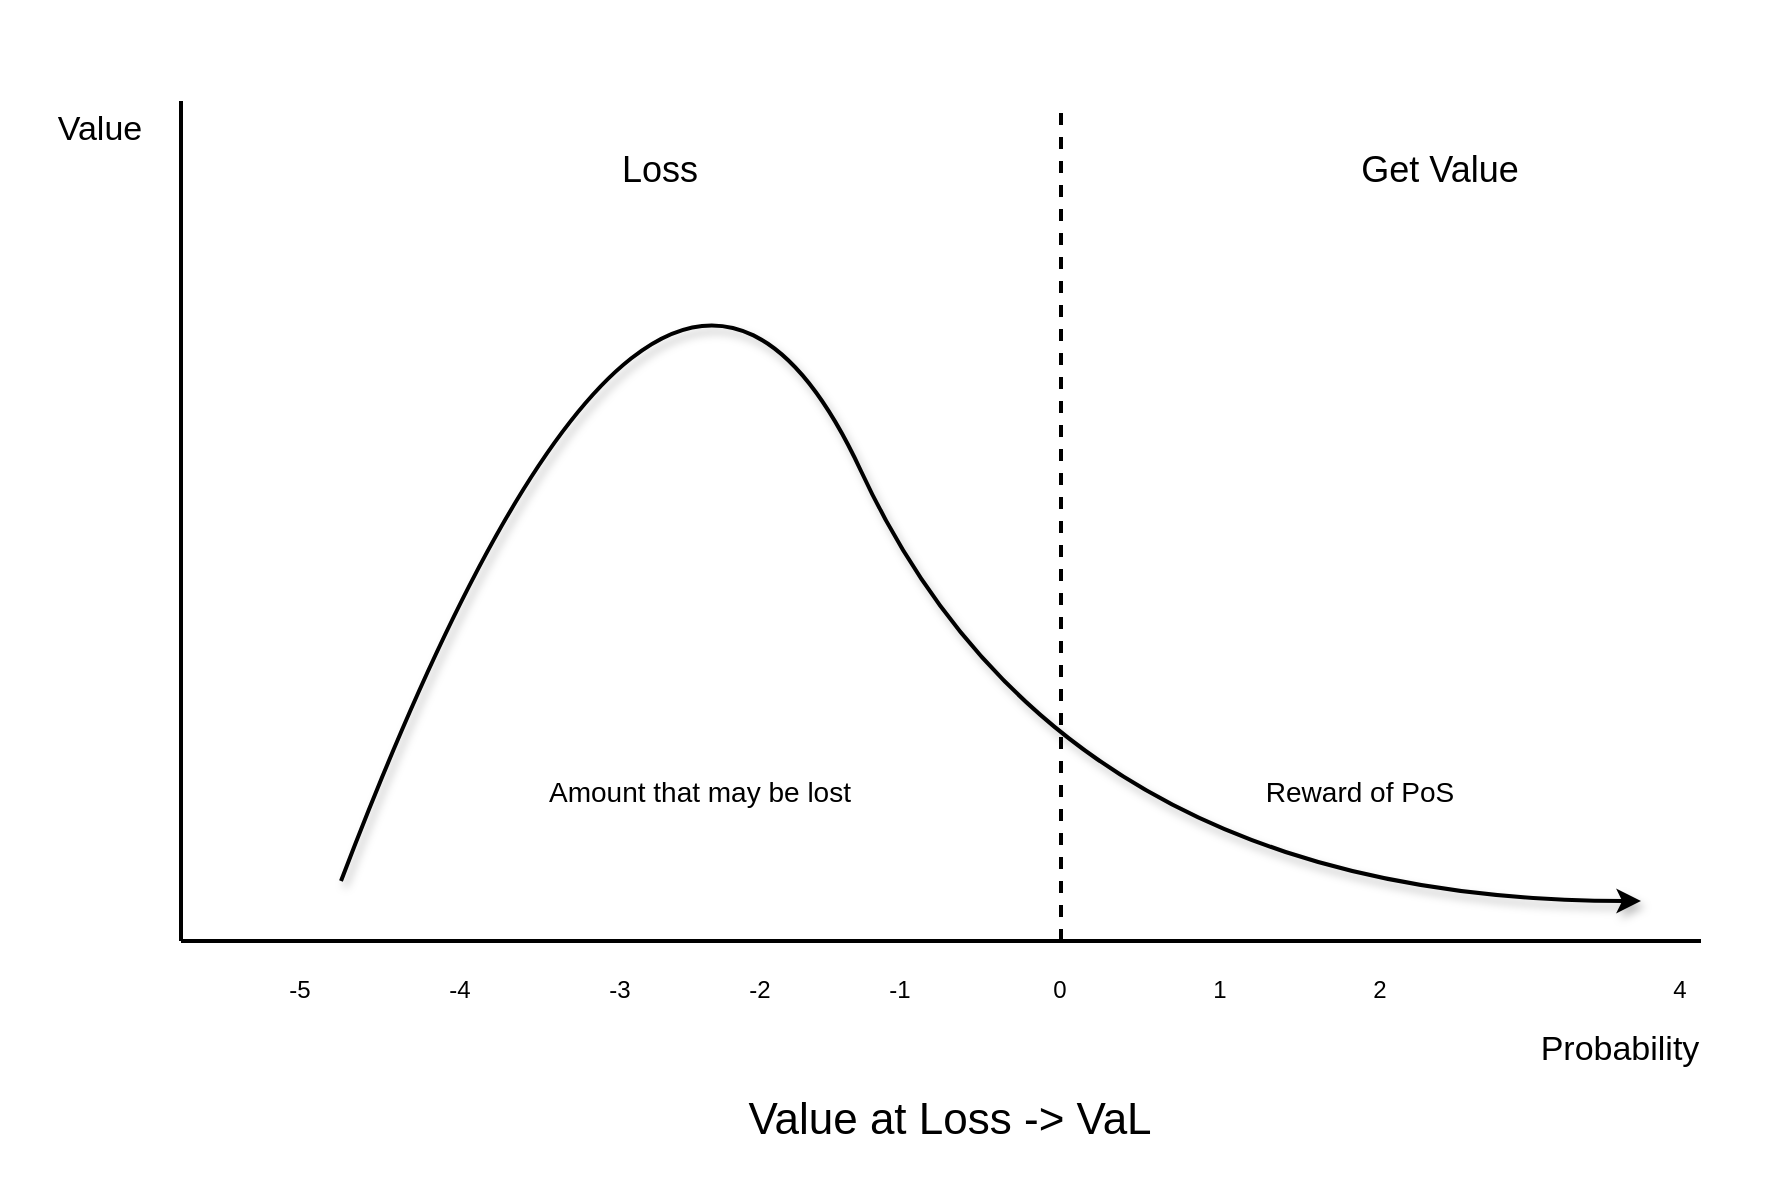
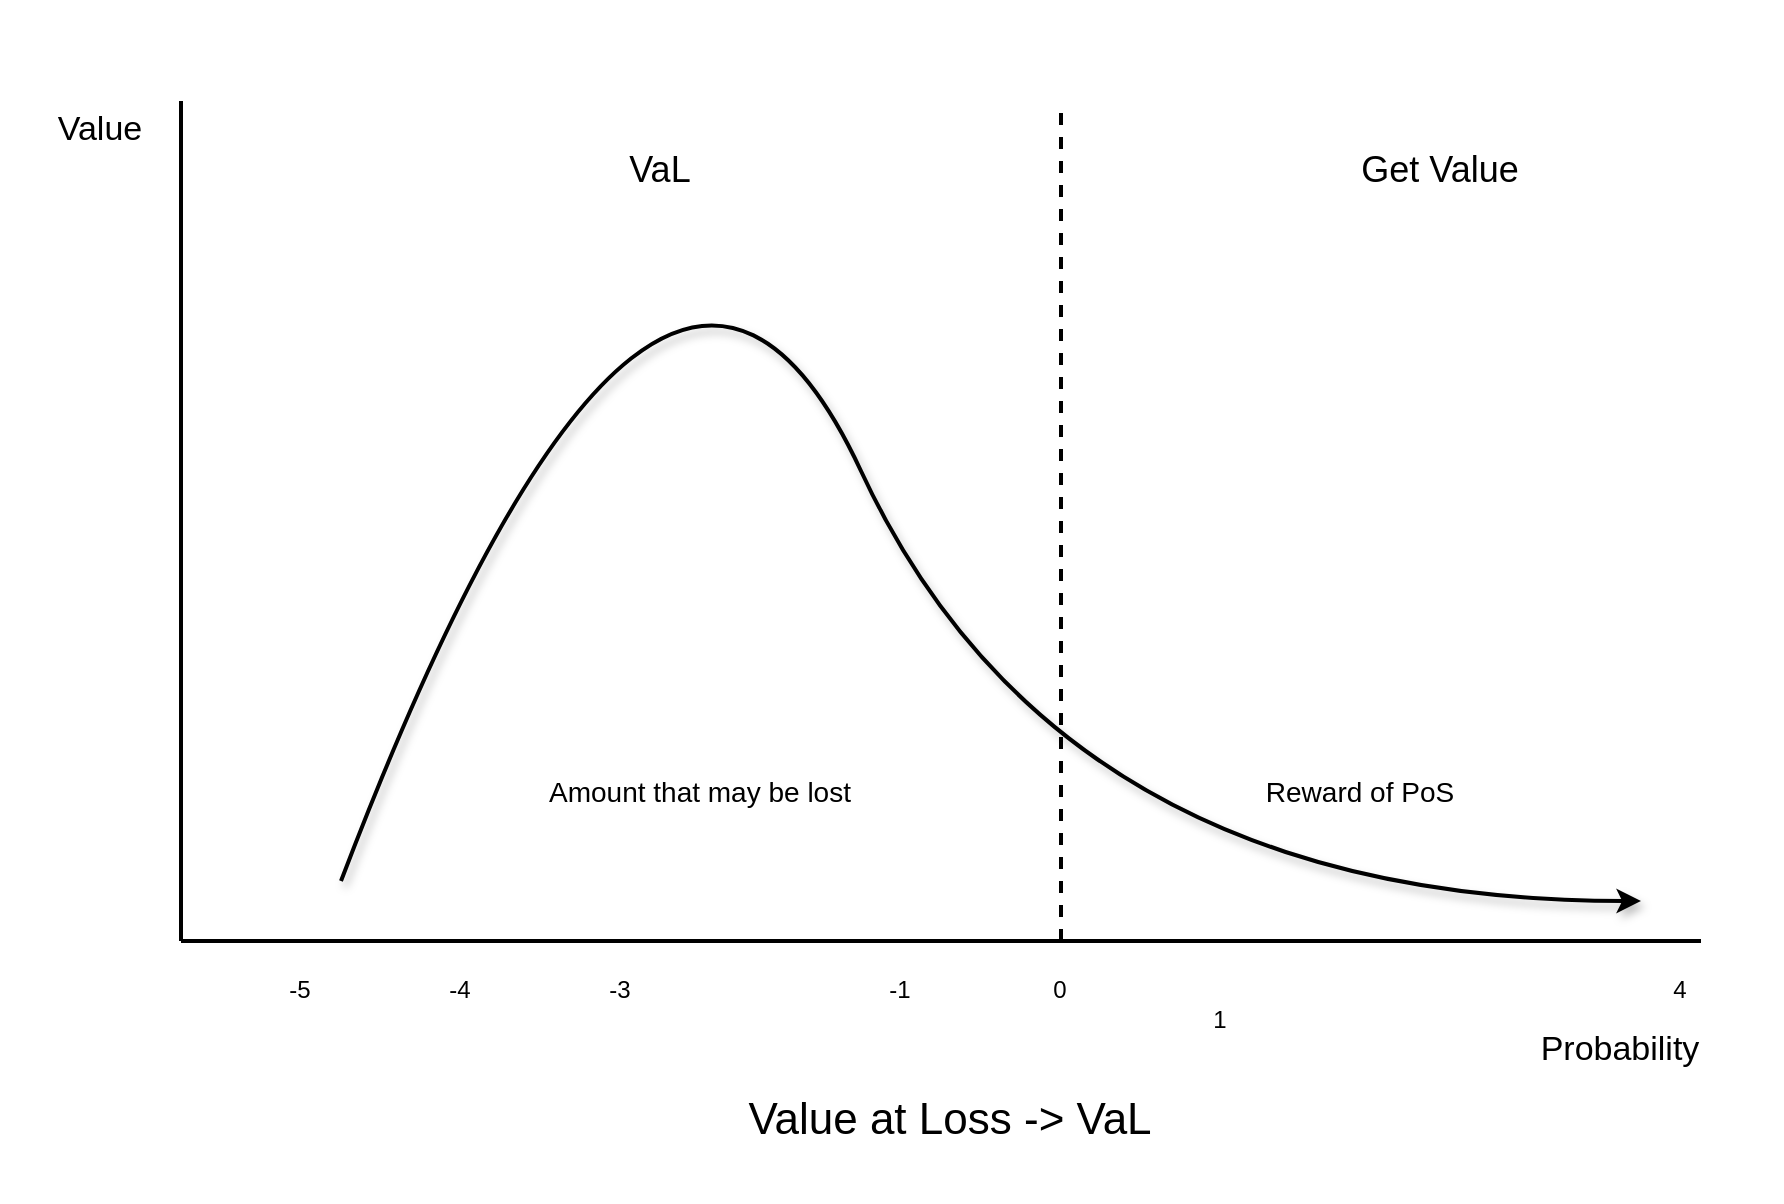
node "Loss": label "Loss" -> "VaL"
node "-2": removed
node "1": moved (1221, 991) -> (1221, 1021)
node "2": removed
